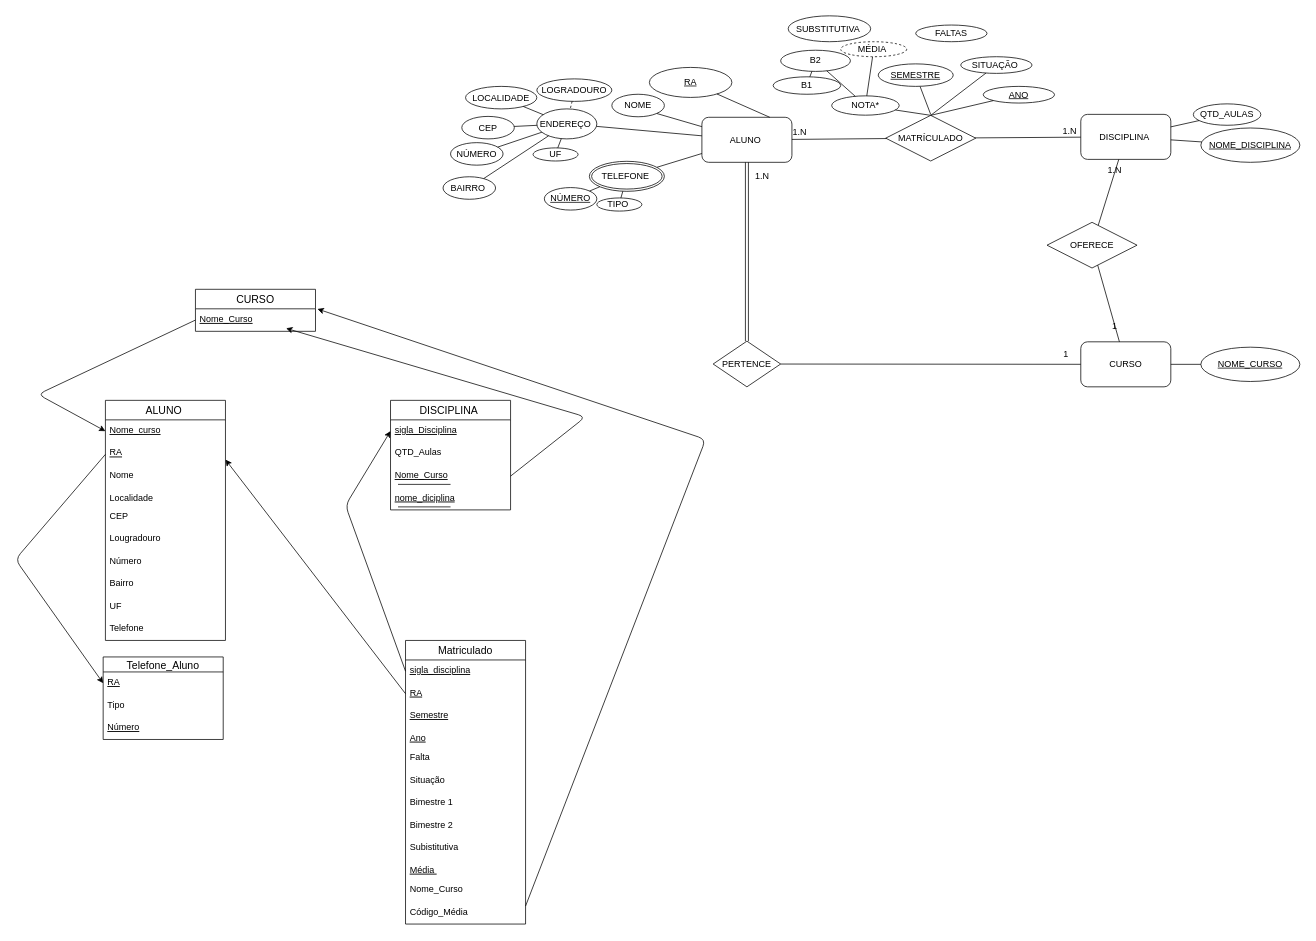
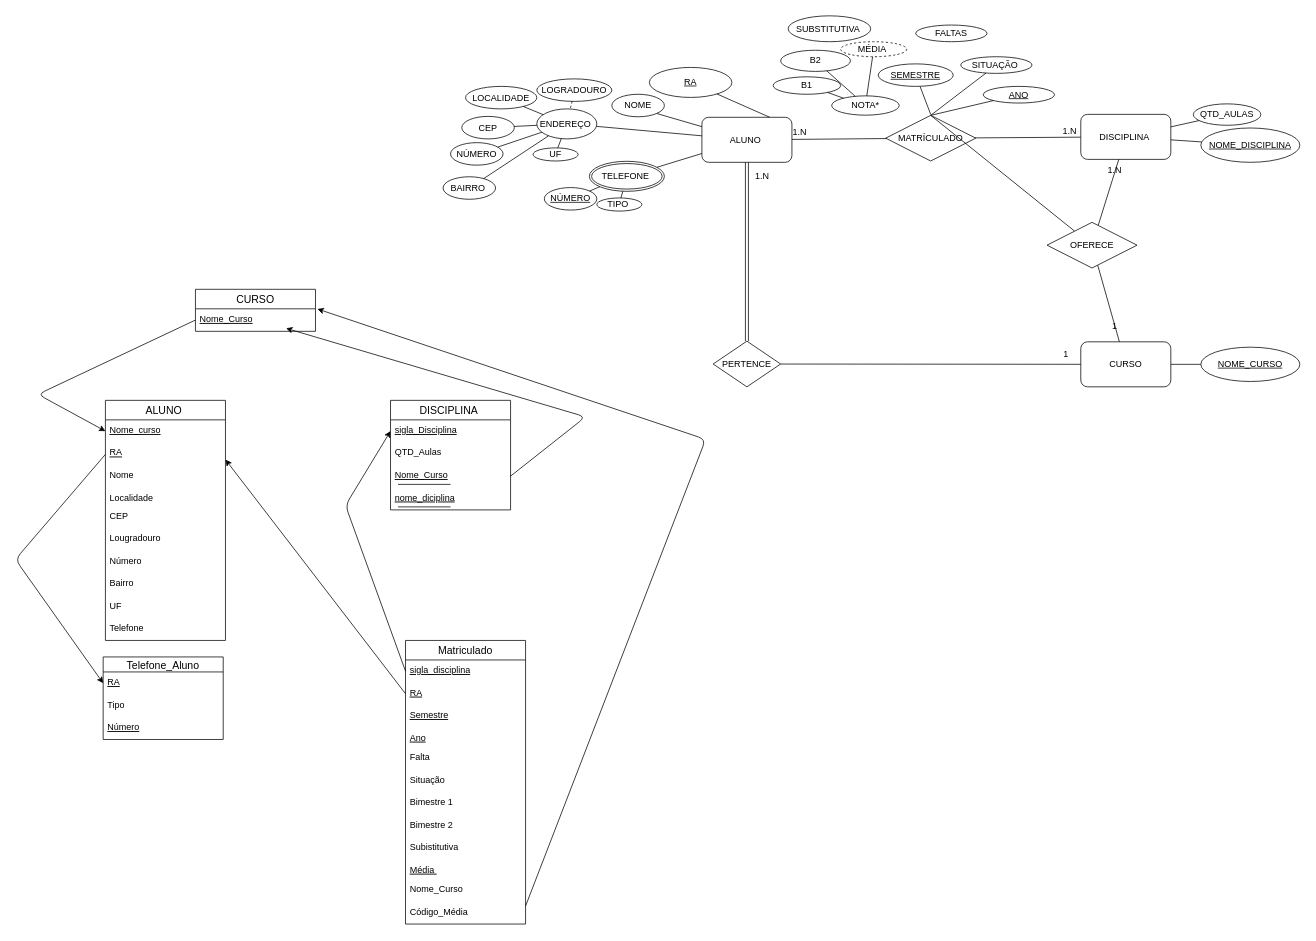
edge "B2" -- "B1": now "NOTA*" -- "B1"
edge "NOTA*" -- "MATRÍCULADO": now "OFERECE" -- "MATRÍCULADO"
